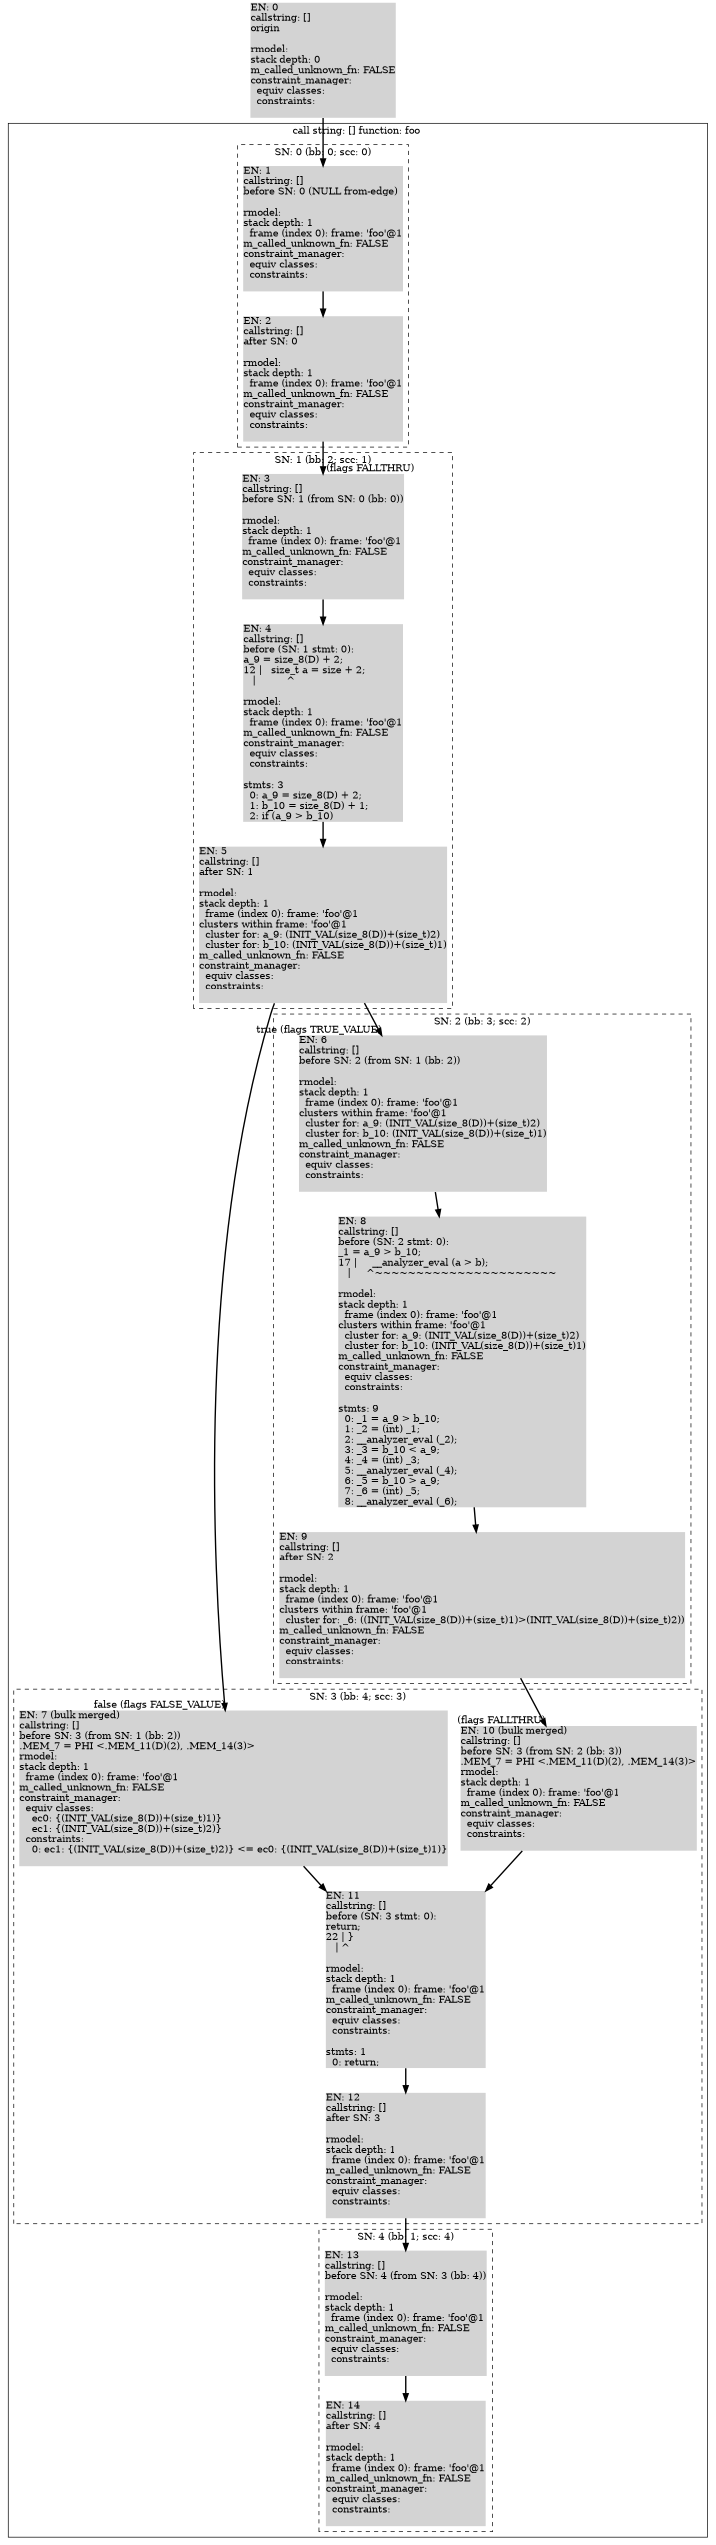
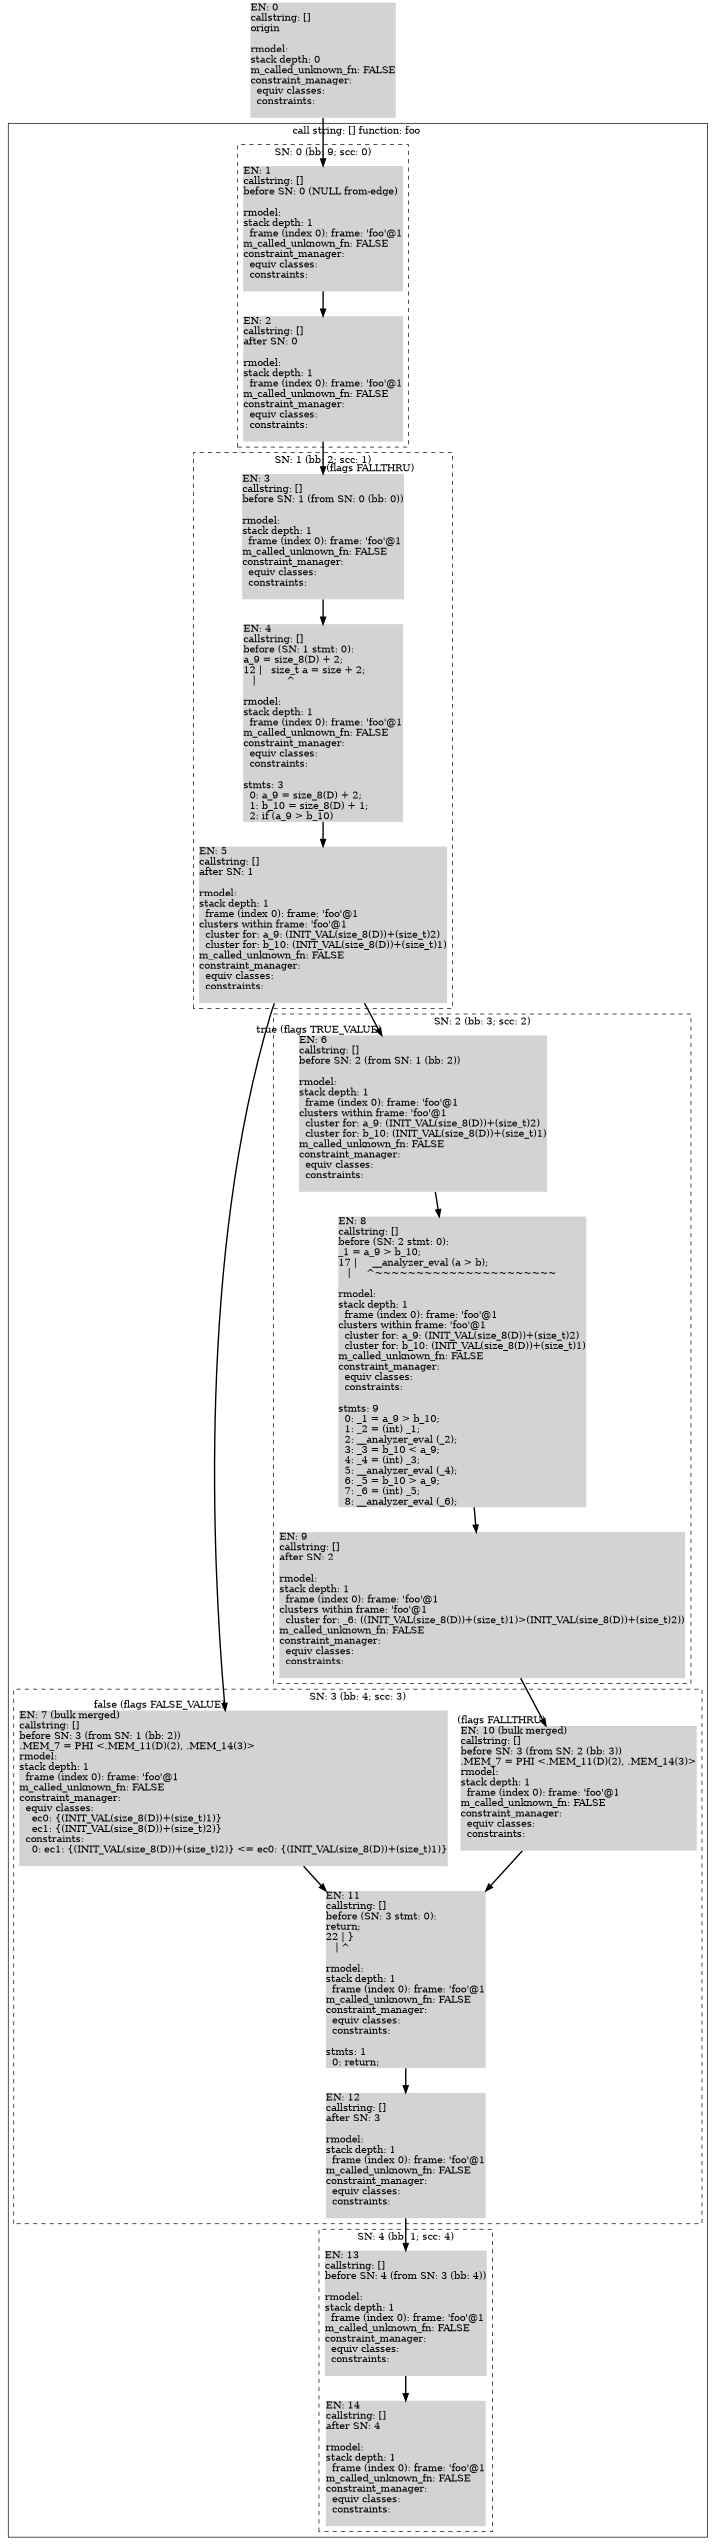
cluster "SN: 0 (bb: 0; scc: 0)": label "SN: 0 (bb: 0; scc: 0)" -> "SN: 0 (bb: 9; scc: 0)"
